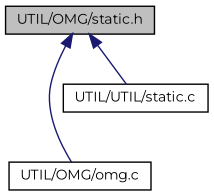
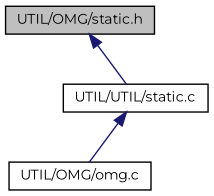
edge "UTIL/OMG/omg.c" -> "UTIL/OMG/static.h": now "UTIL/OMG/omg.c" -> "UTIL/UTIL/static.c"
